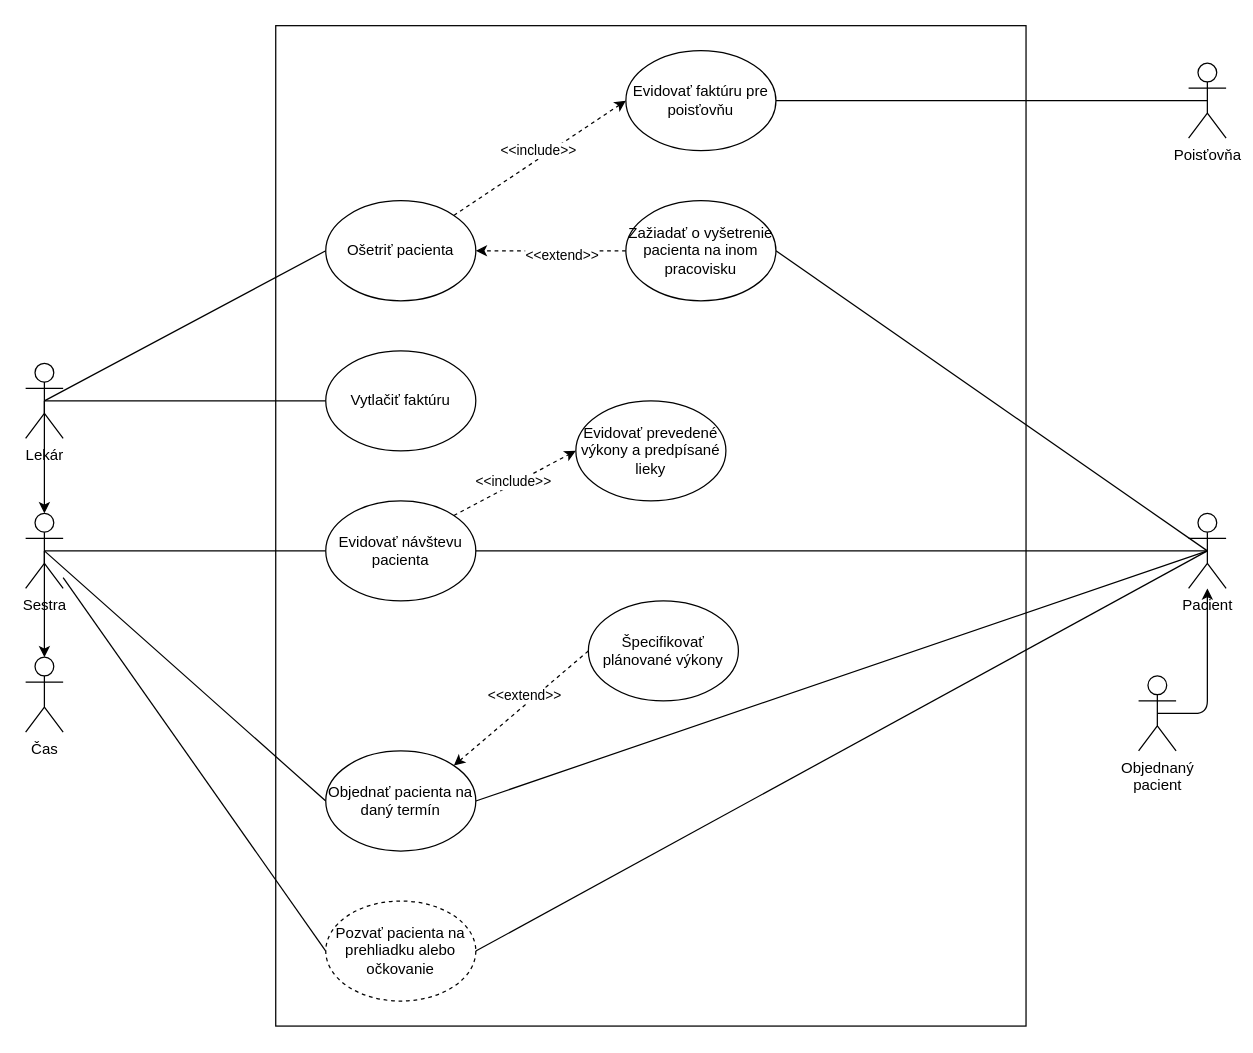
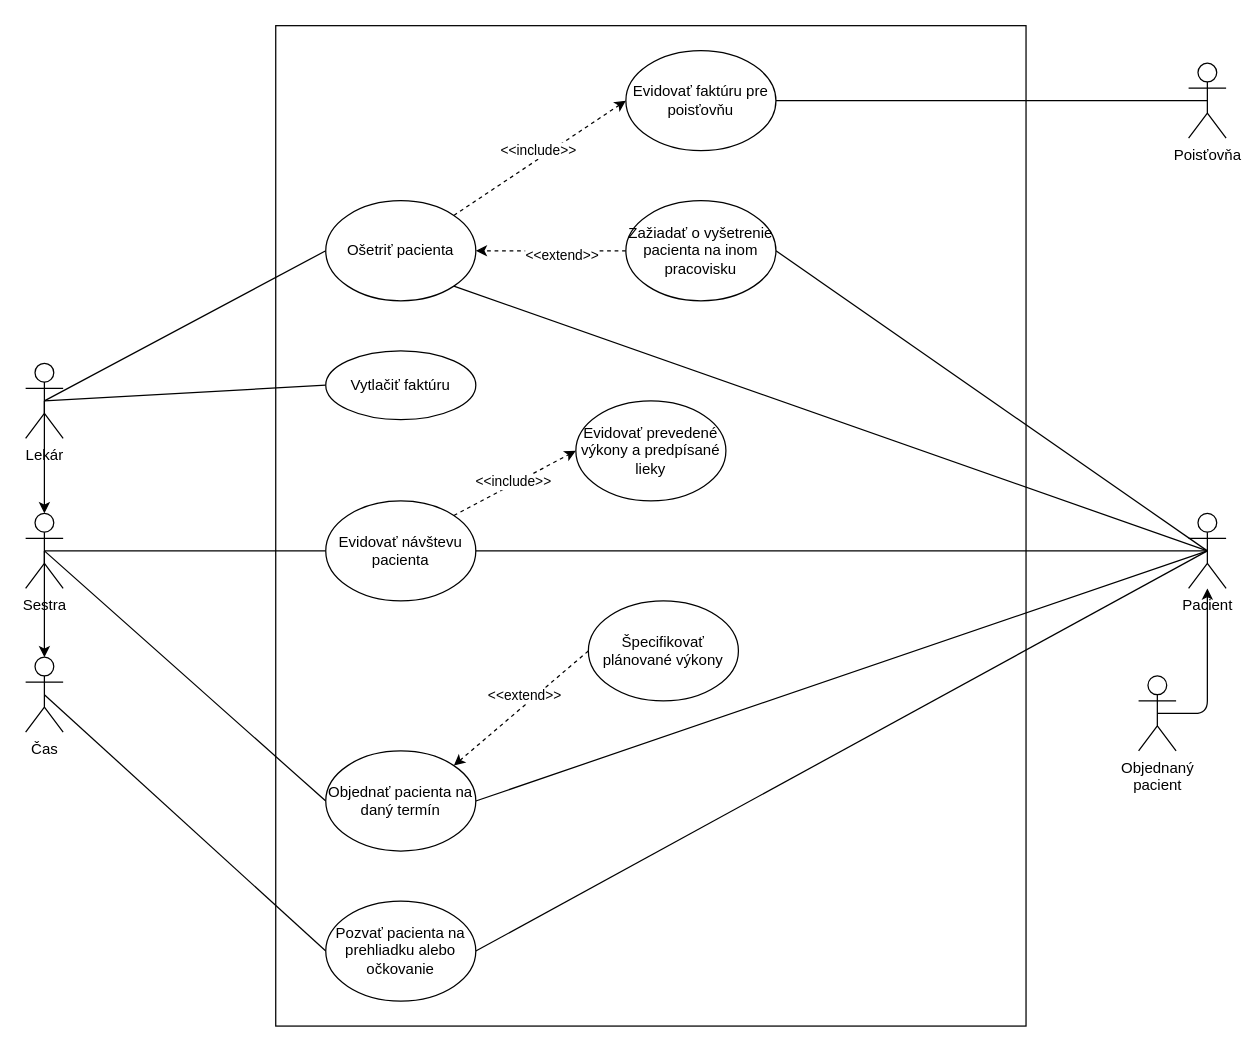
node "Vytlačiť faktúru": size 150x100 -> 150x69
edge "Ošetriť pacienta" -- "Pacient": added
edge "Sestra" -- "Pozvať pacienta na prehliadku alebo očkovanie": now "Čas" -- "Pozvať pacienta na prehliadku alebo očkovanie"
node "Pozvať pacienta na prehliadku alebo očkovanie": style dashed -> solid
